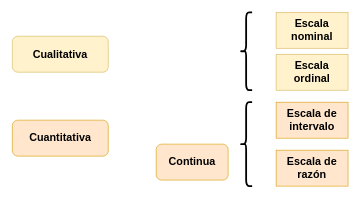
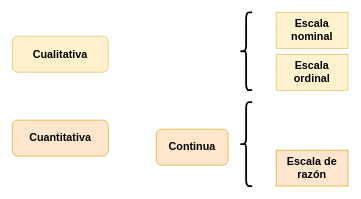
node "Escala de intervalo": removed
node "Continua": moved (192, 162) -> (192, 147)
